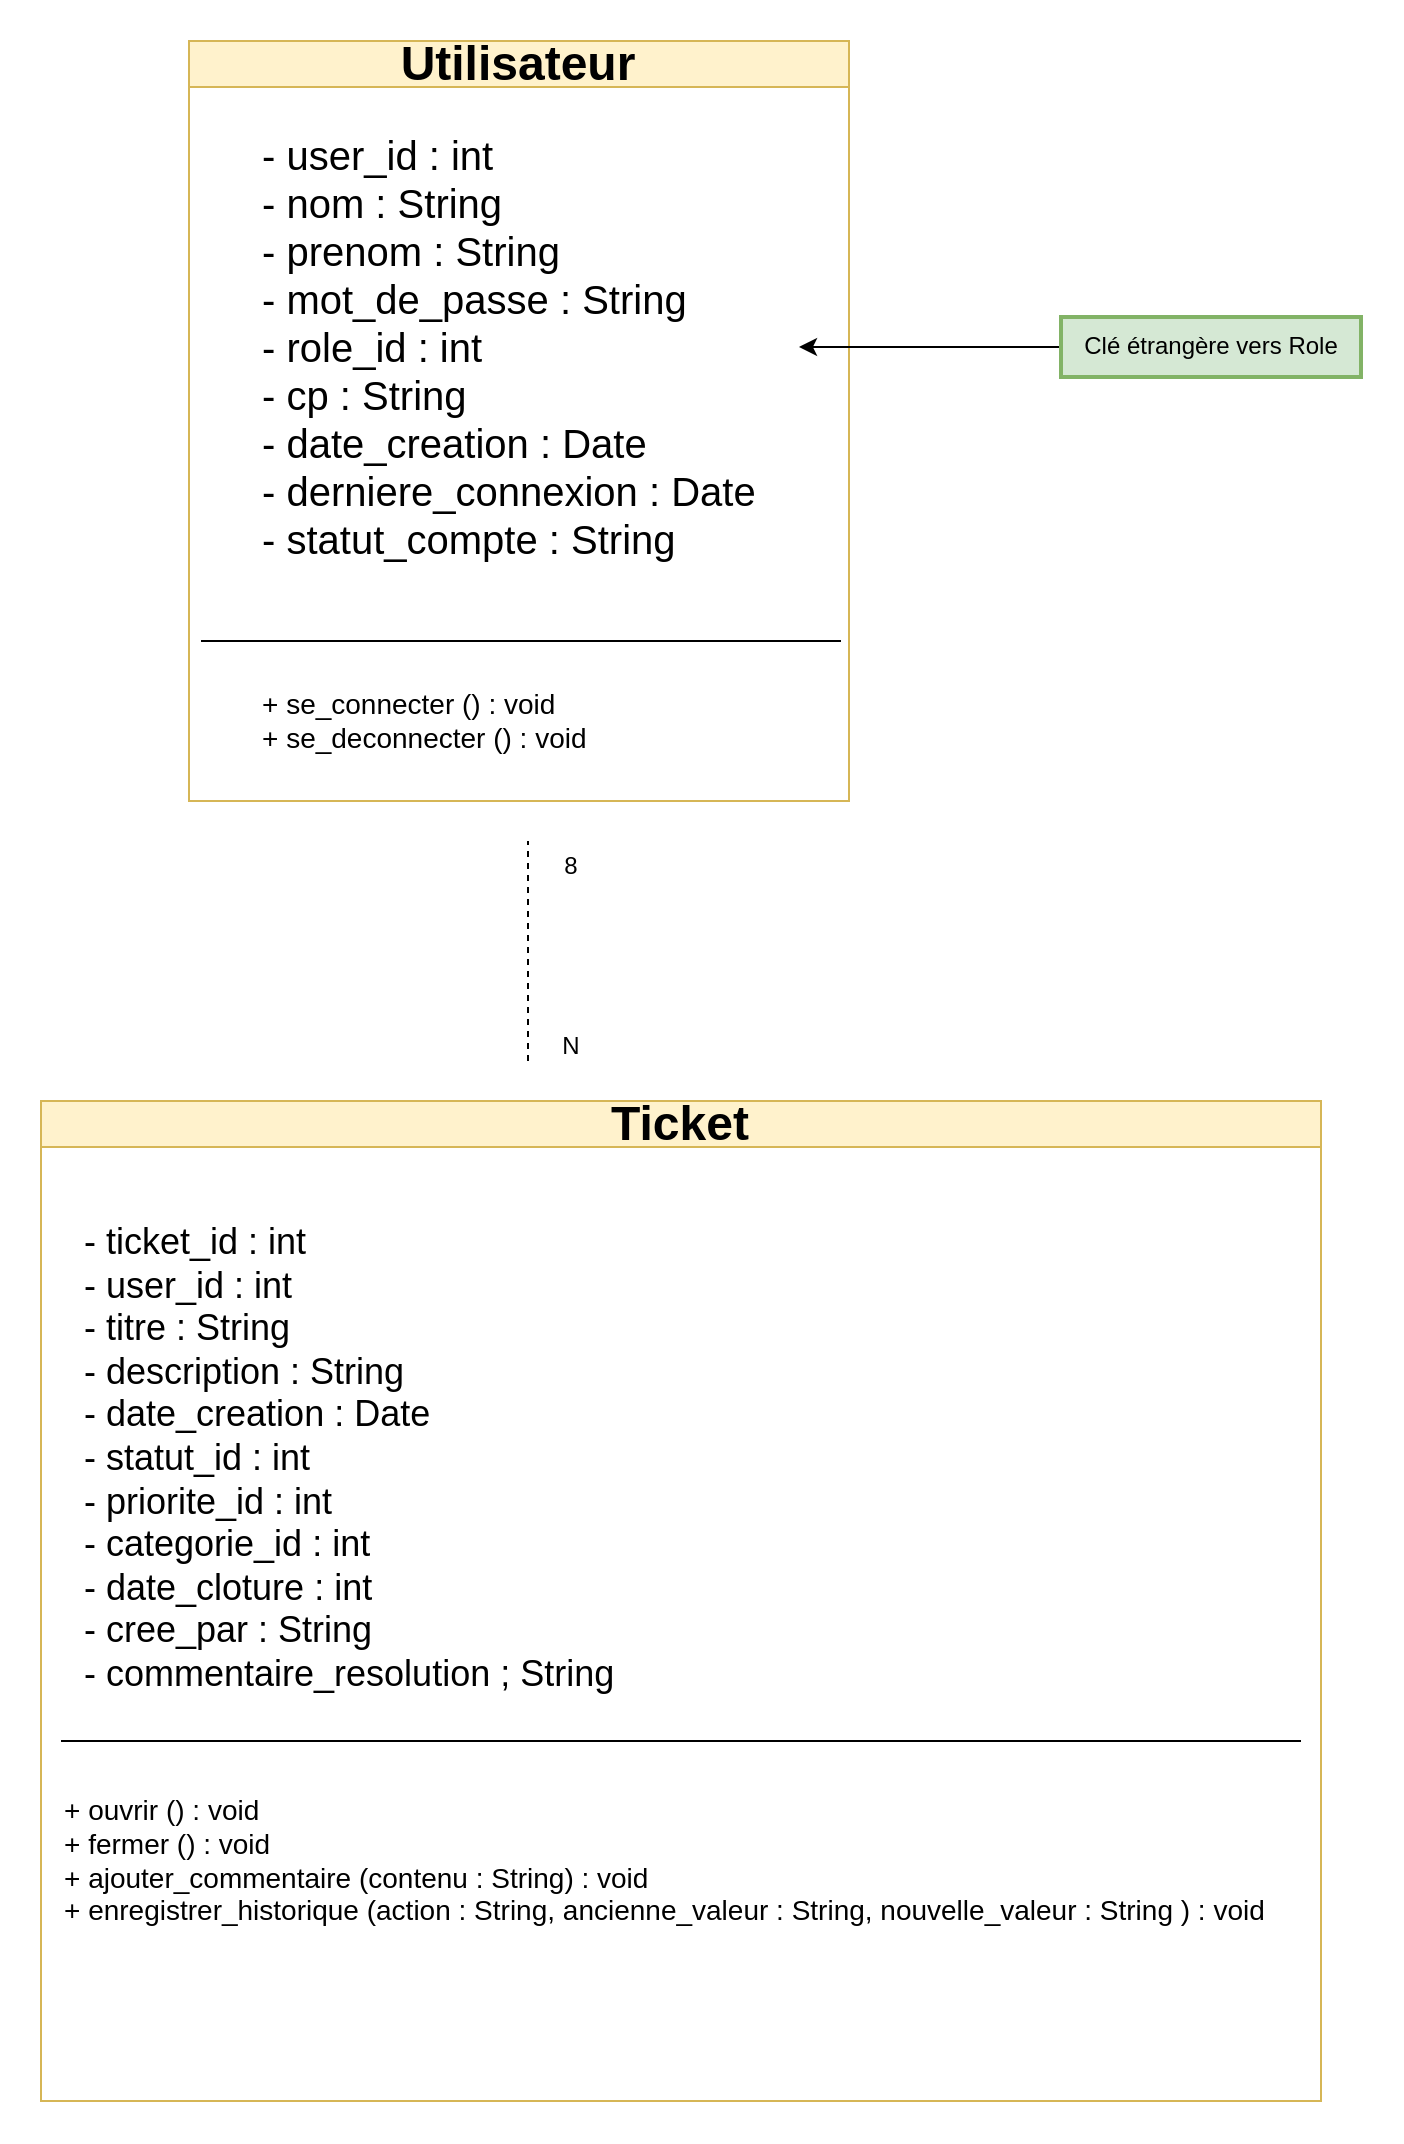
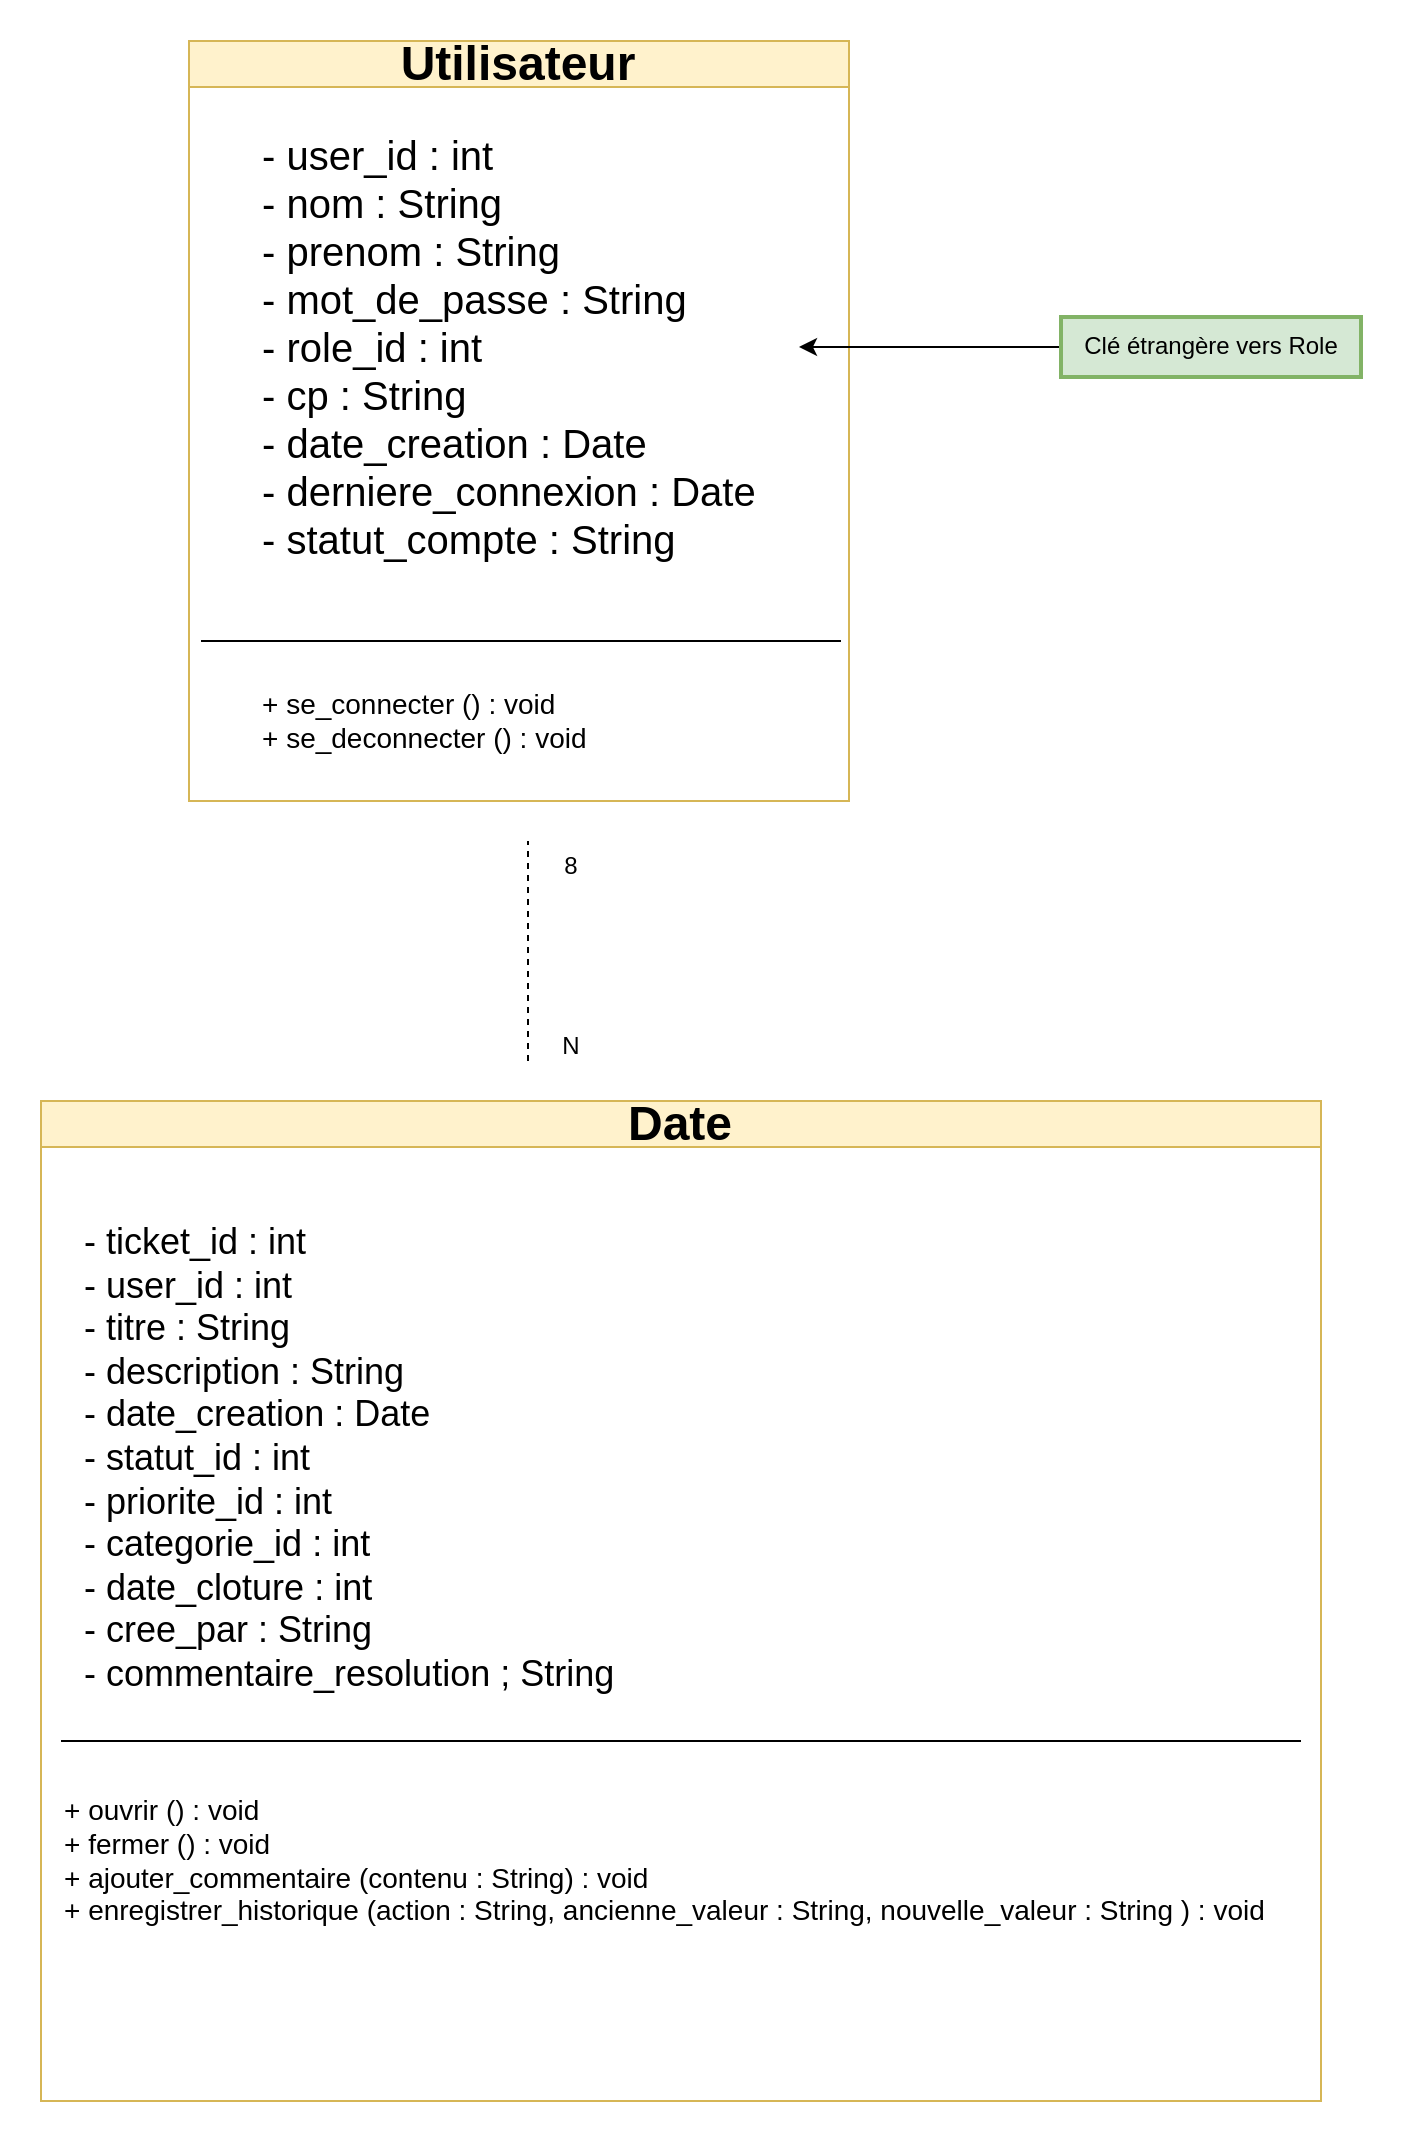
node "Ticket": label "Ticket" -> "Date"
